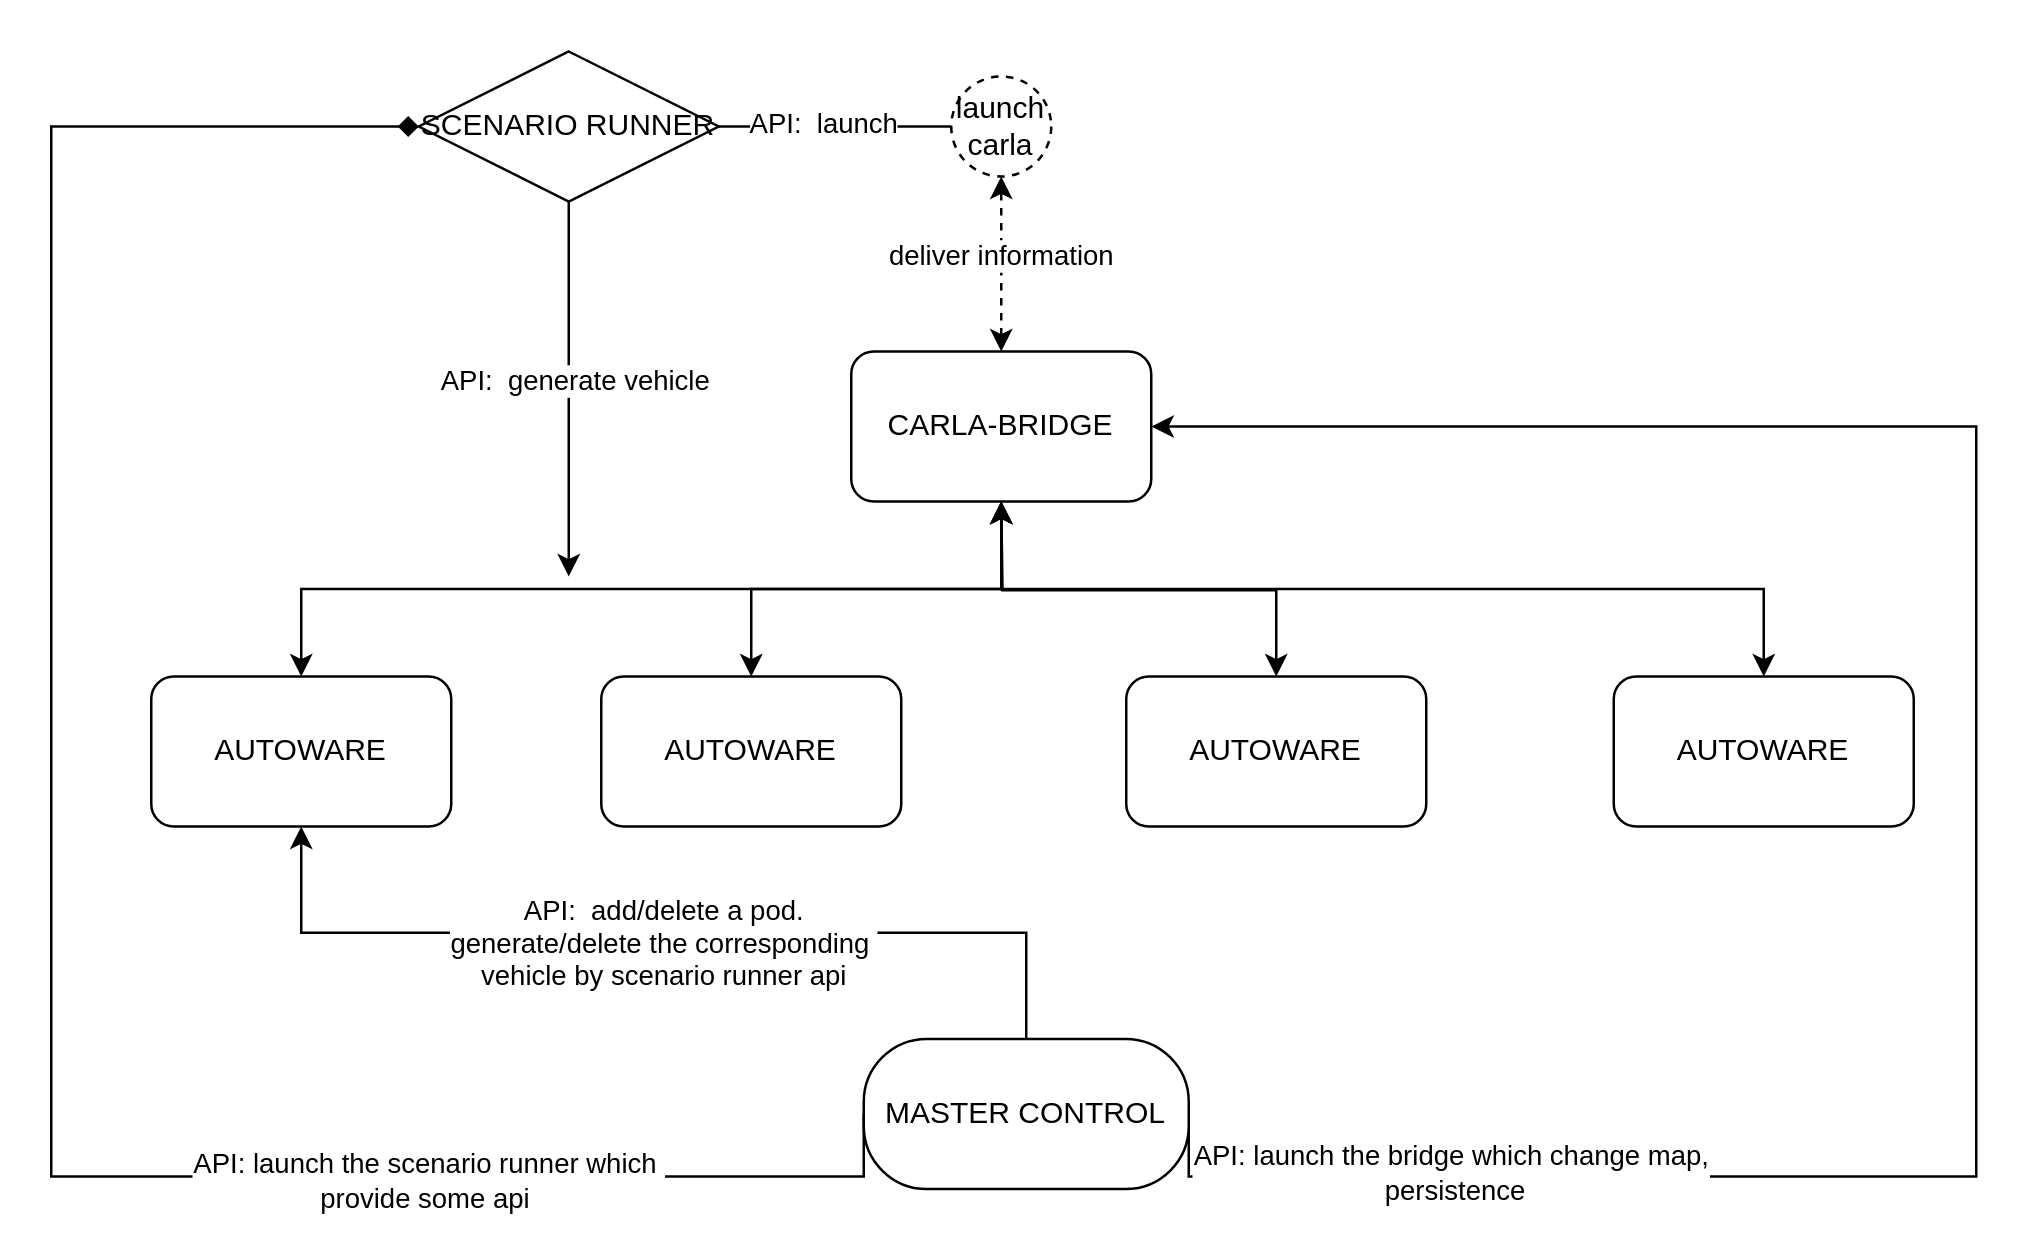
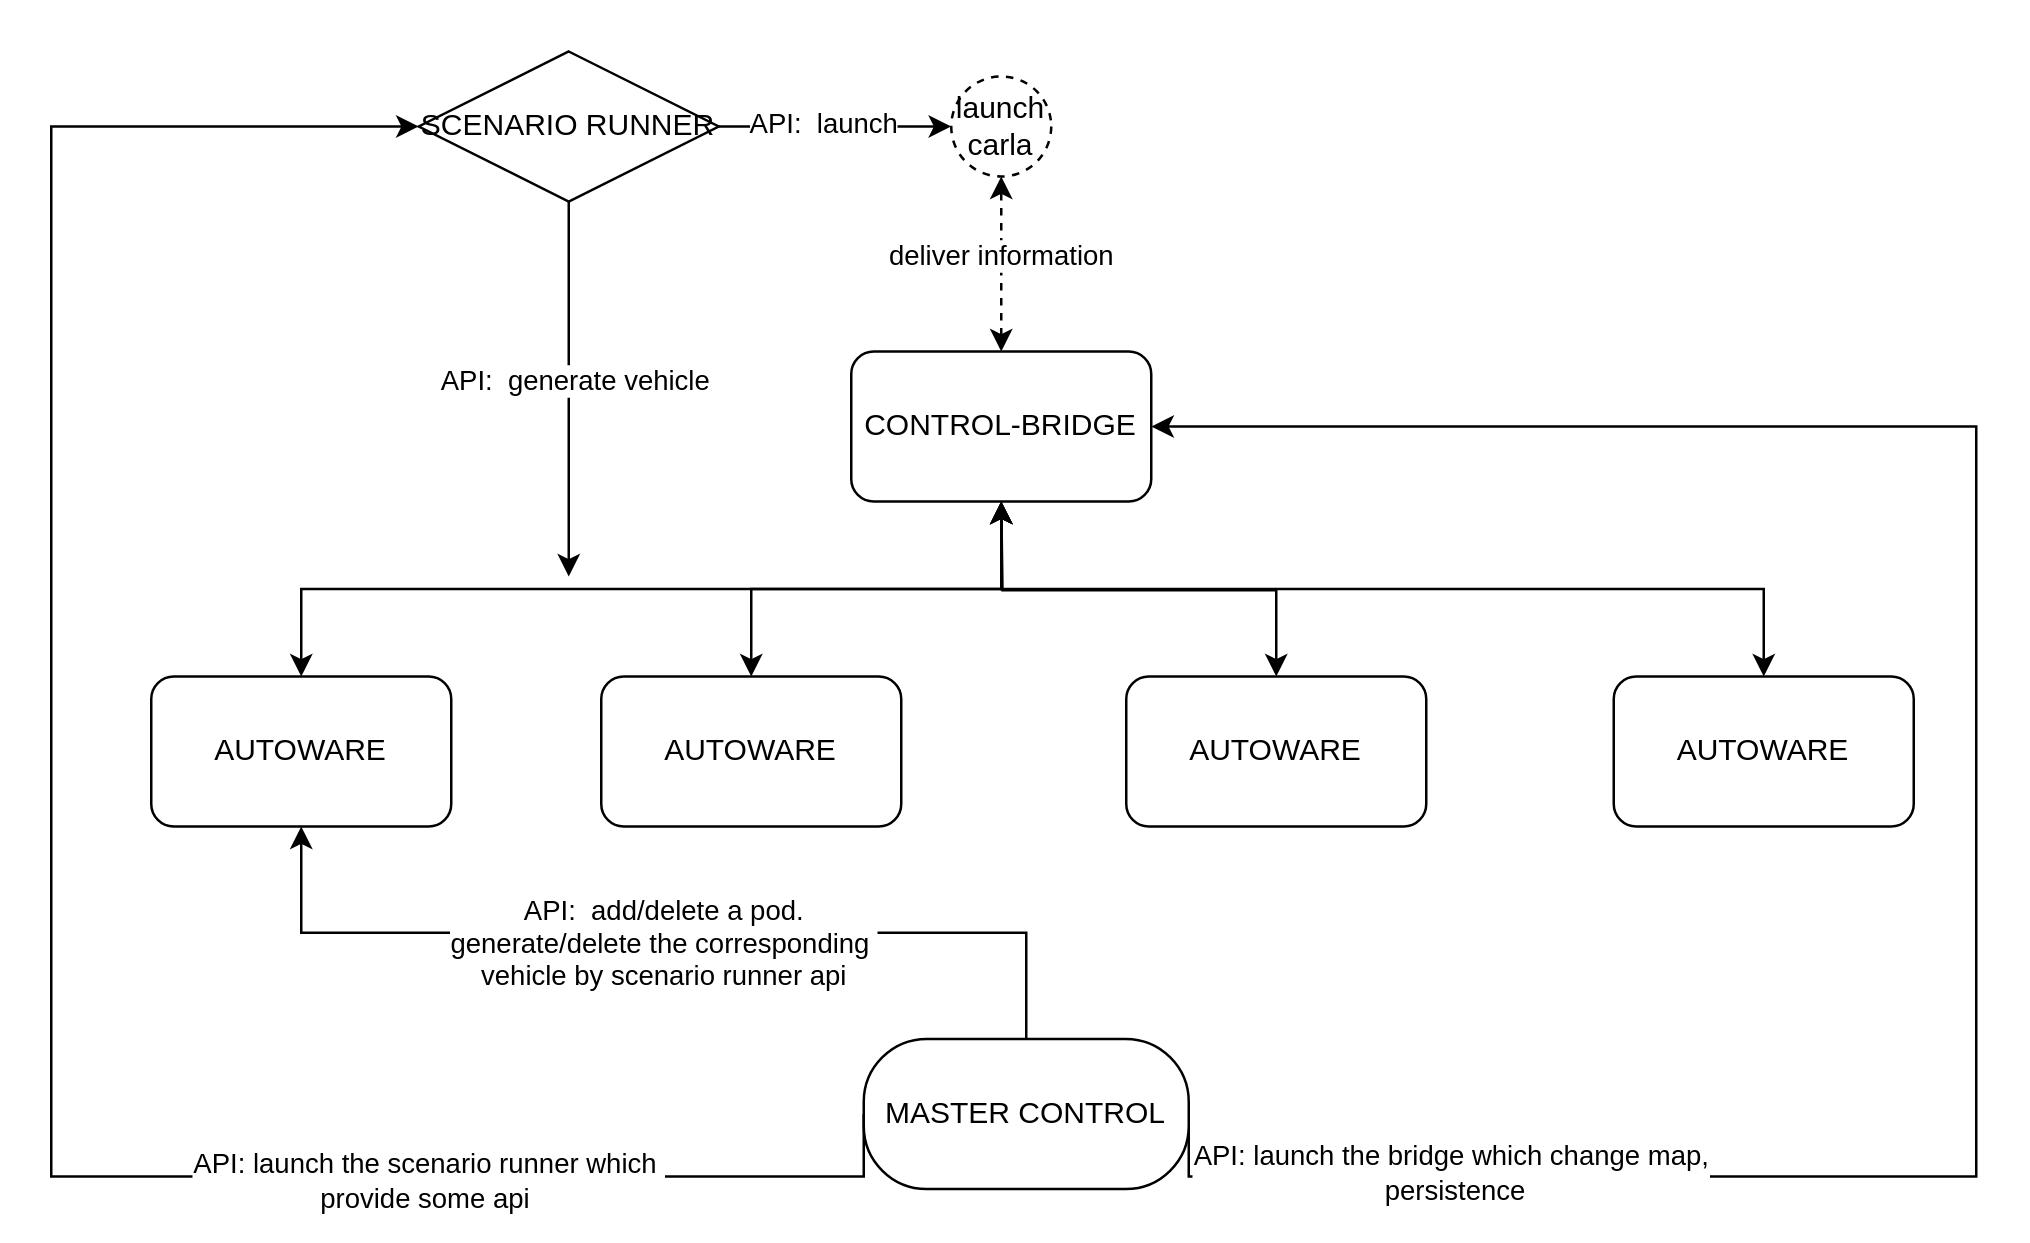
edge "MASTER CONTROL" -> "SCENARIO RUNNER": arrowhead diamond -> classic
edge "SCENARIO RUNNER" -- "launch carla": arrowhead none -> classic
node "CARLA-BRIDGE": label "CARLA-BRIDGE" -> "CONTROL-BRIDGE"
